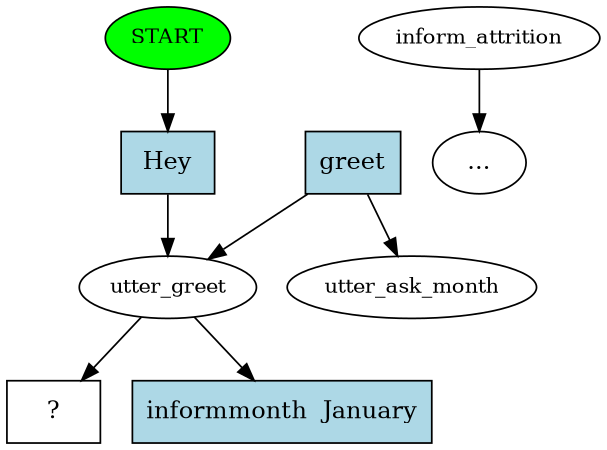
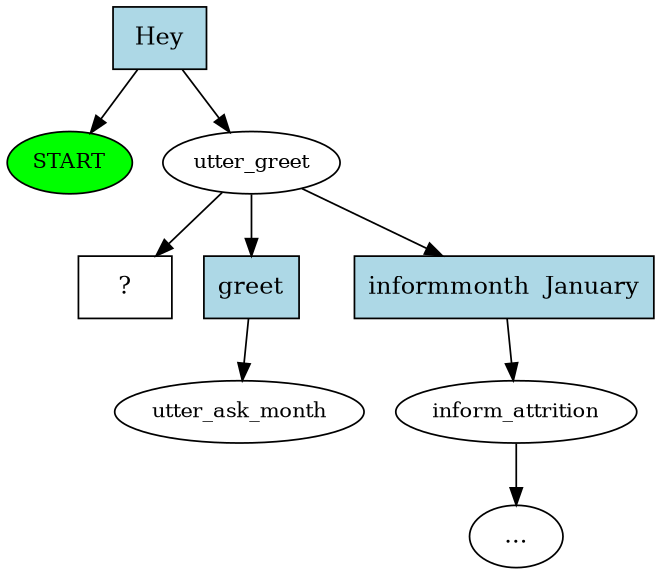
edge "START" -> "Hey": reversed
edge "greet" -> "utter_greet": reversed
edge "informmonth  January" -> "inform_attrition": added
